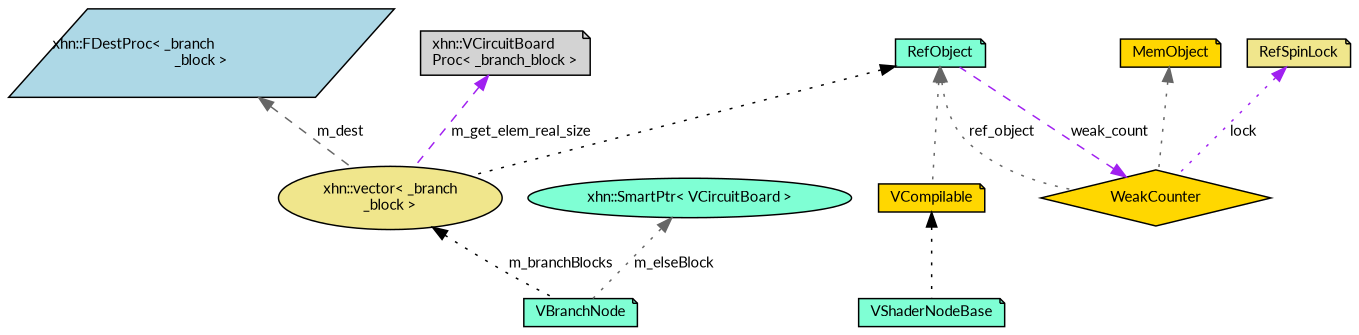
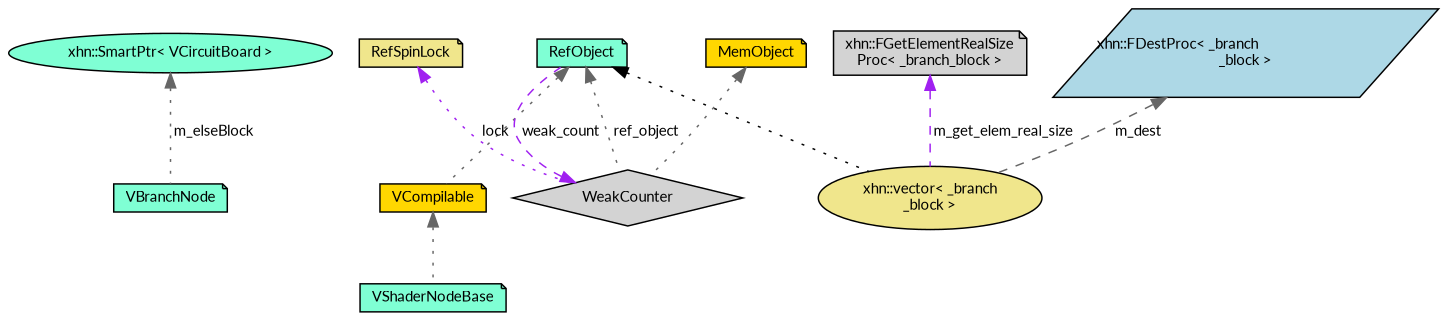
node "xhn::VCircuitBoard Proc< _branch_block >": label "xhn::VCircuitBoard Proc< _branch_block >" -> "xhn::FGetElementRealSize Proc< _branch_block >"
node "WeakCounter": fillcolor gold -> lightgrey
edge "VShaderNodeBase" -> "VCompilable": color black -> gray40
edge "VBranchNode" -> "xhn::vector< _branch _block >": removed, label "m_branchBlocks"
